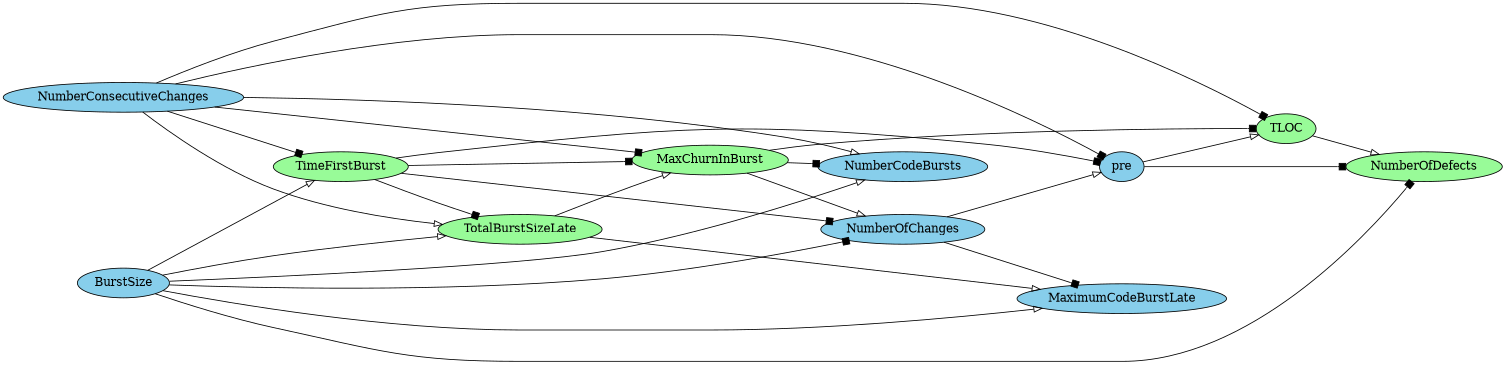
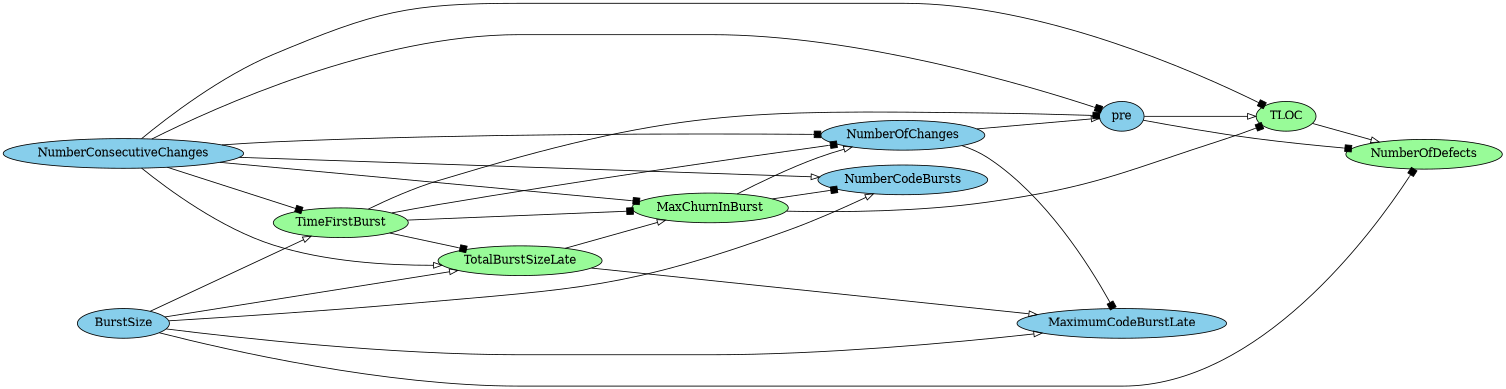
edge "BurstSize" -> "NumberOfChanges": now "NumberConsecutiveChanges" -> "NumberOfChanges"
